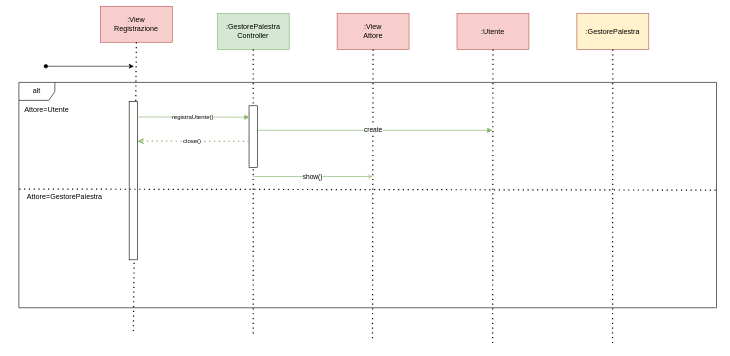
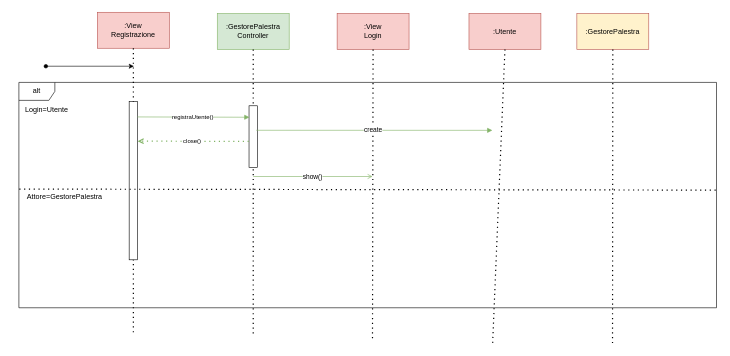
node ":View Registrazione": moved (136, 24) -> (133, 30)
node ":View Attore": label ":View Attore" -> ":View Login"
node ":Utente": moved (493, 32) -> (505, 32)
node "Attore=Utente": label "Attore=Utente" -> "Login=Utente"
